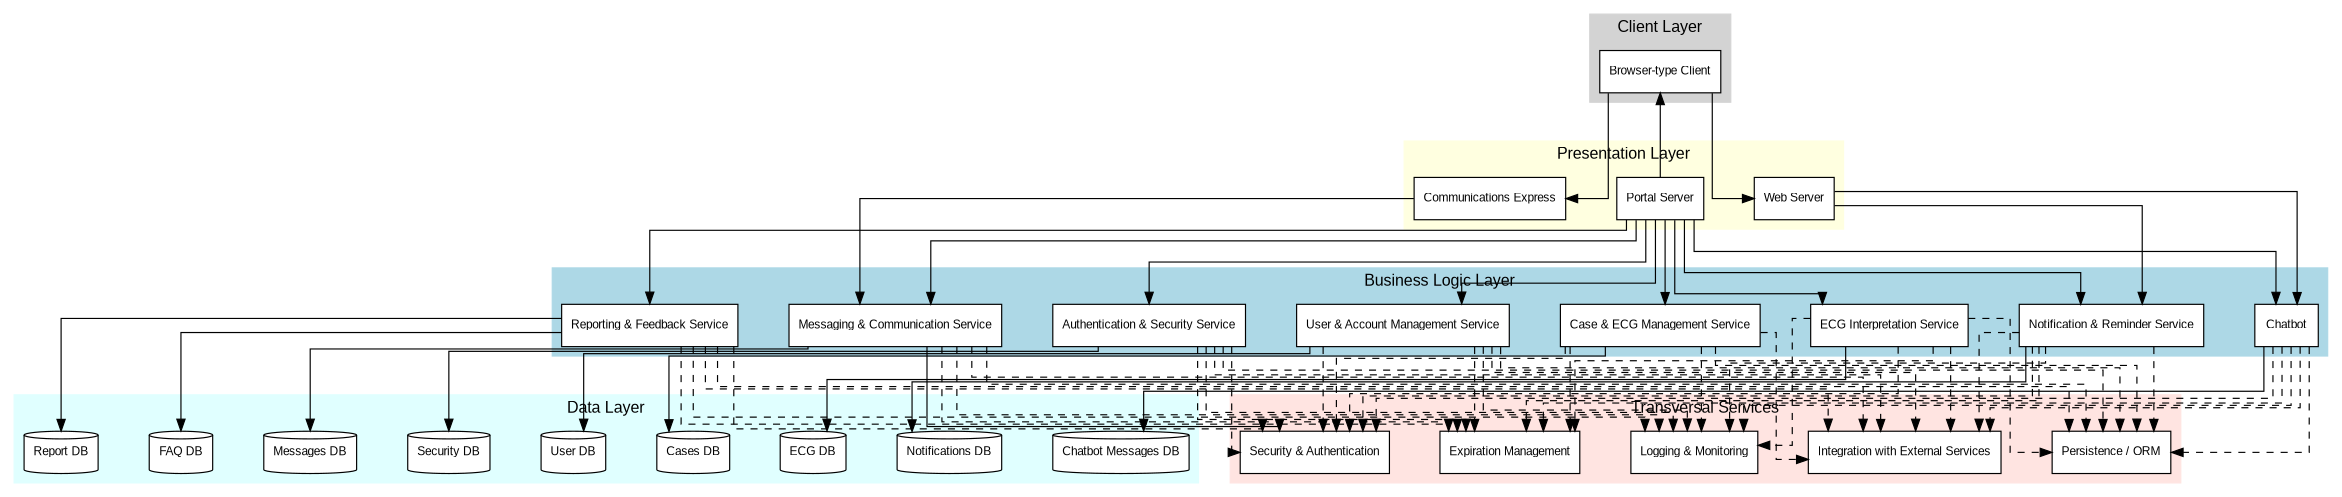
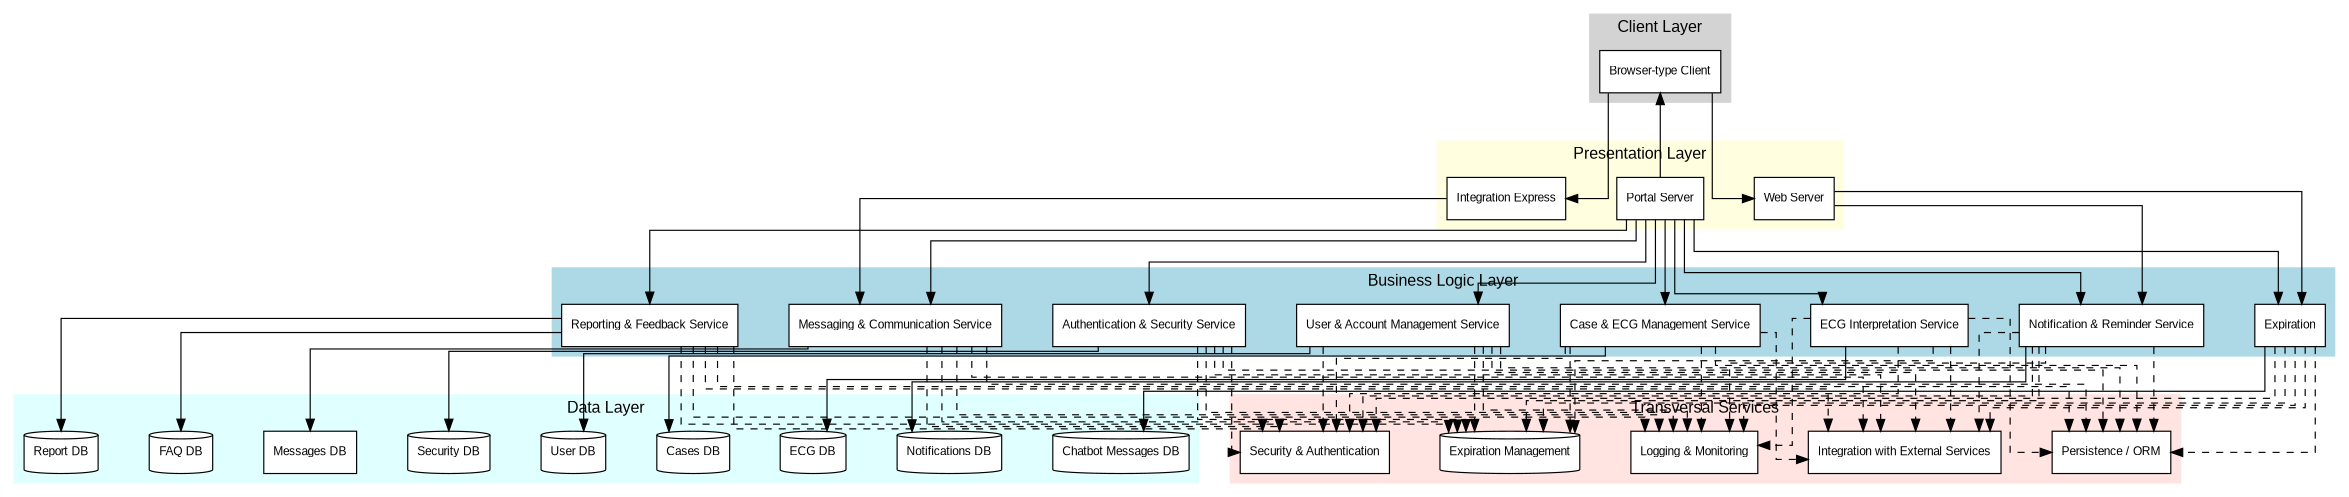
node "Communications Express": label "Communications Express" -> "Integration Express"
node "Chatbot": label "Chatbot" -> "Expiration"
edge "Messaging & Communication Service" -> "Security & Authentication": style solid -> dashed
node "Messages DB": shape cylinder -> box
node "Expiration Management": shape box -> cylinder
